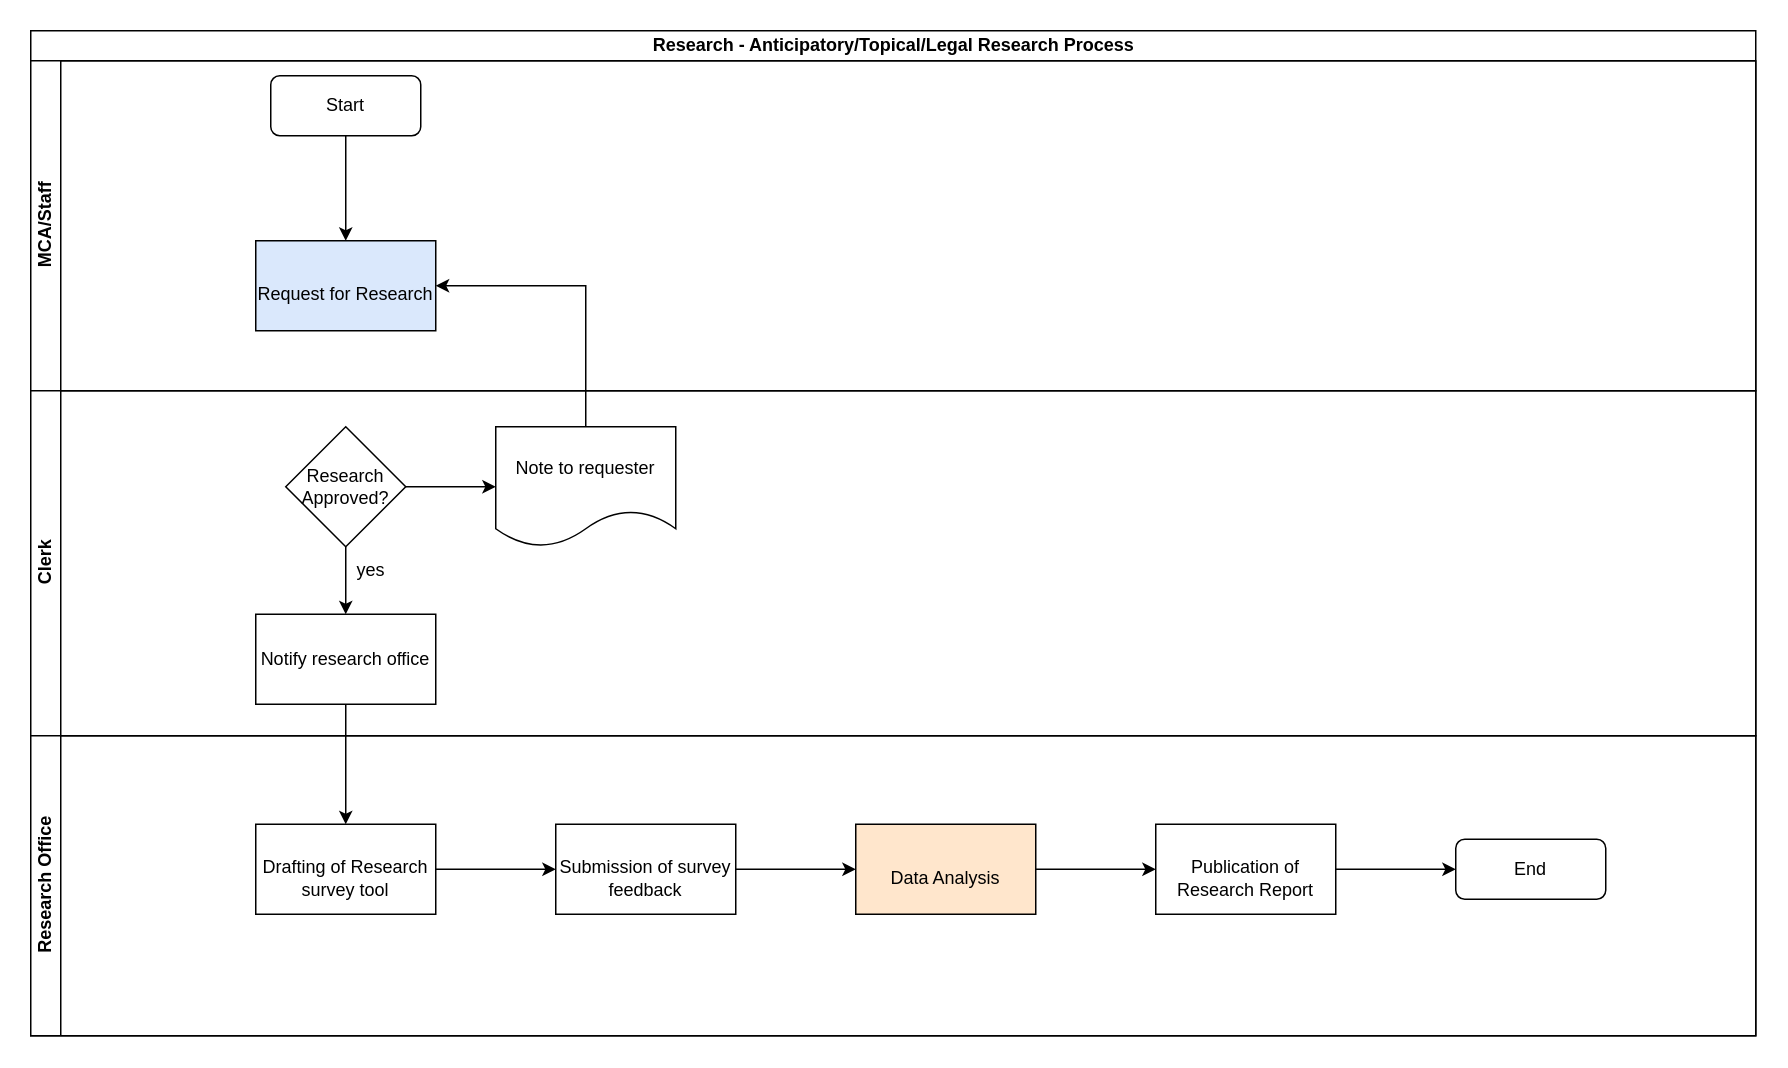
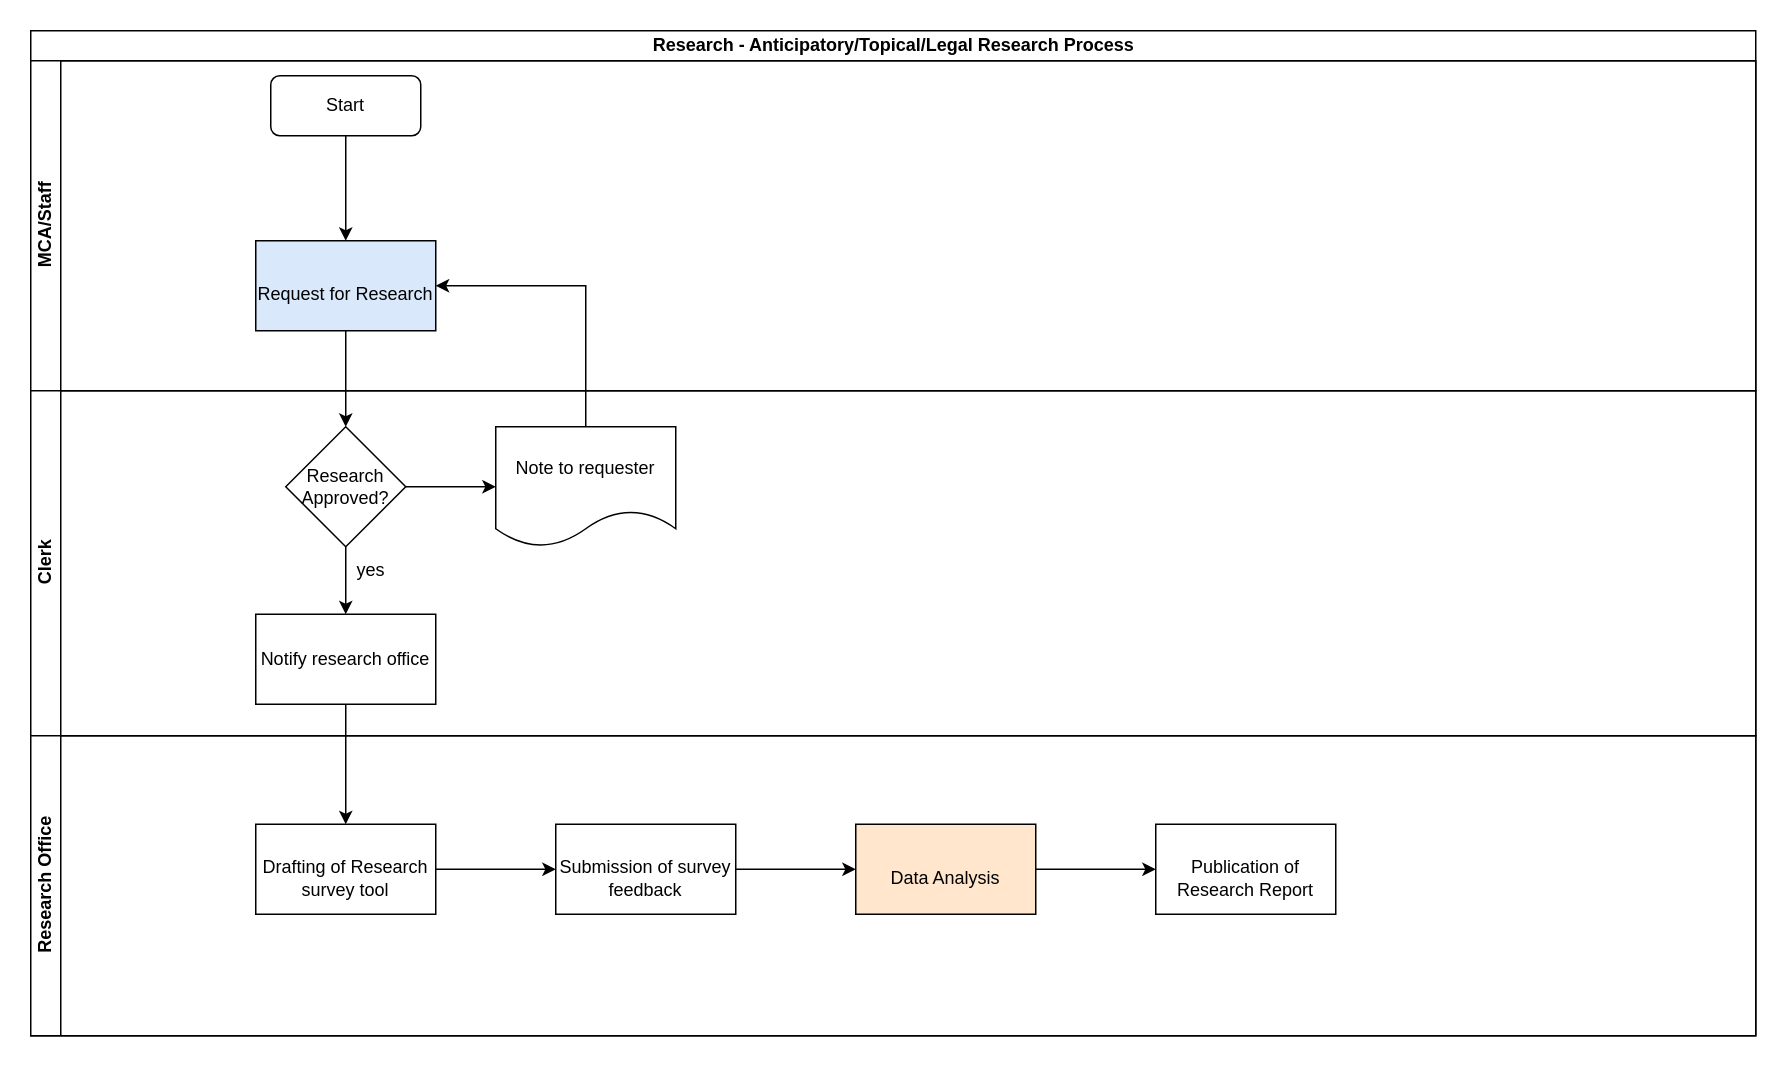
edge "Request for Research" -> "Research Approved?": added
edge "Publication of Research Report" -> "End": removed
node "End": removed
